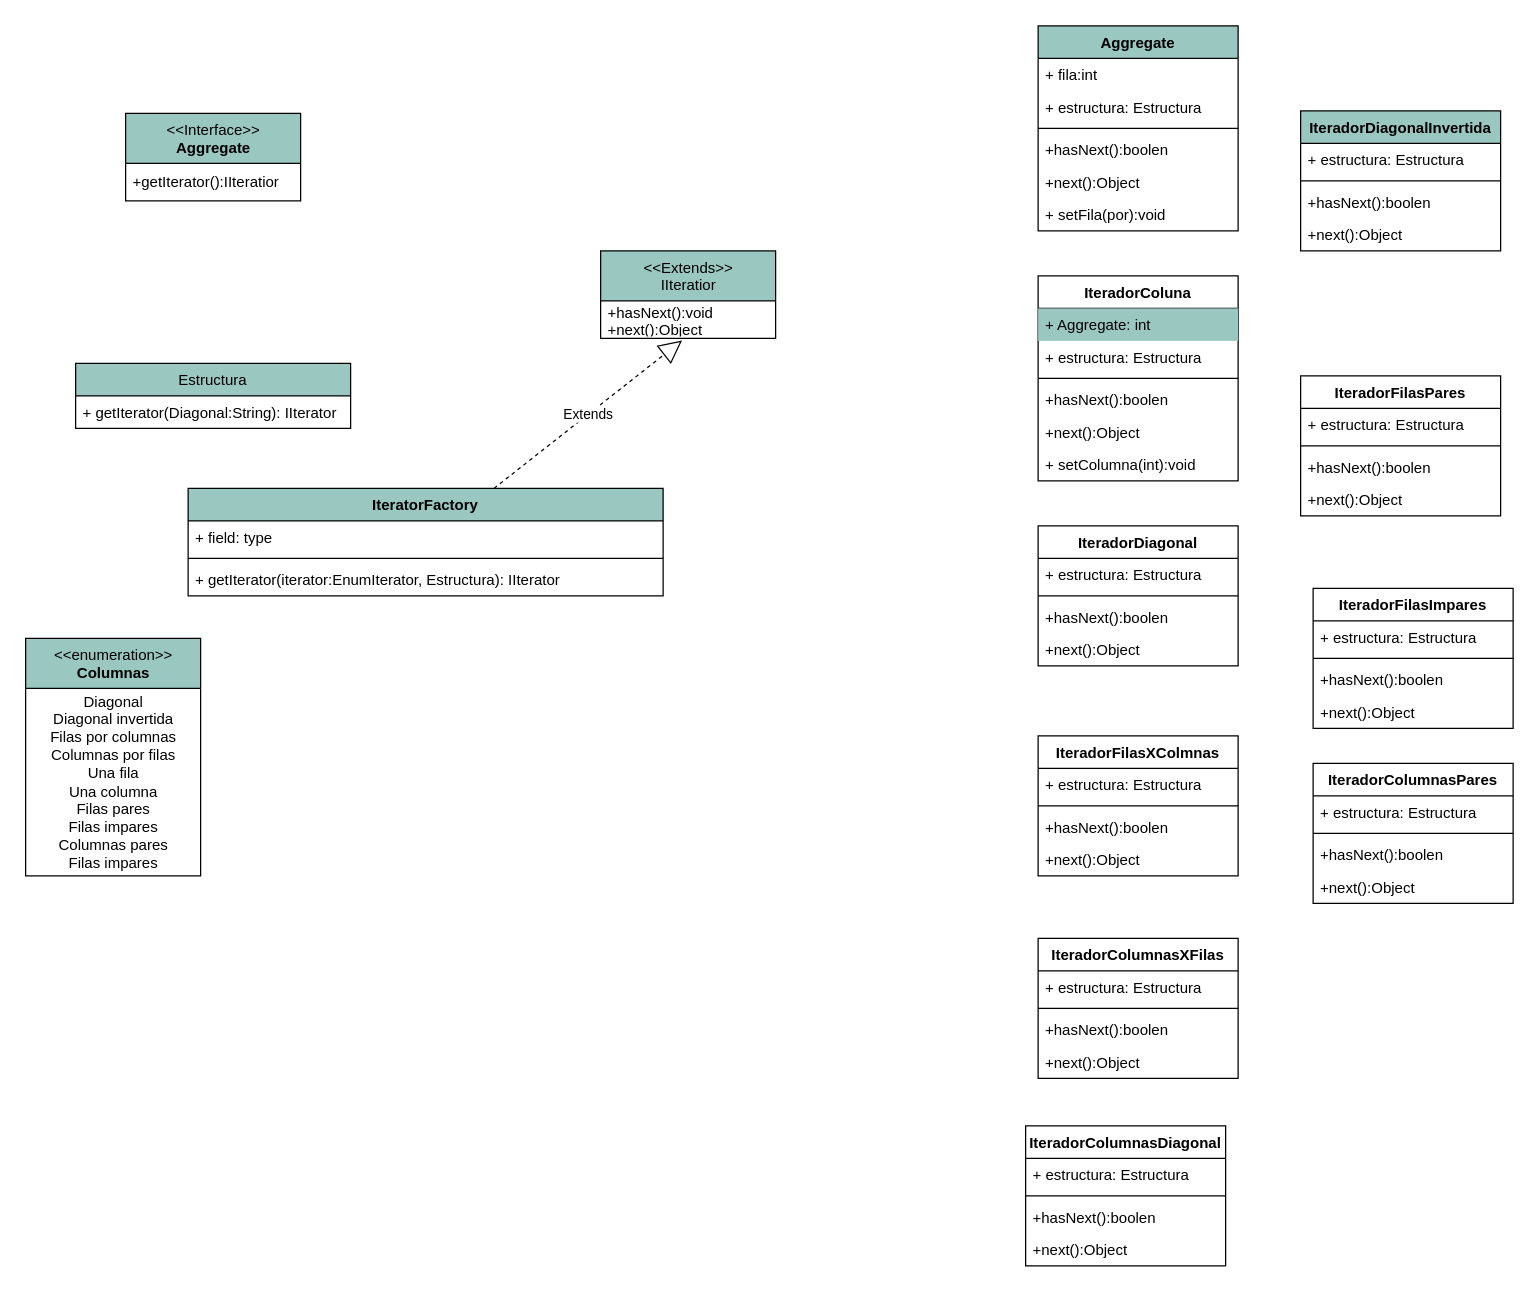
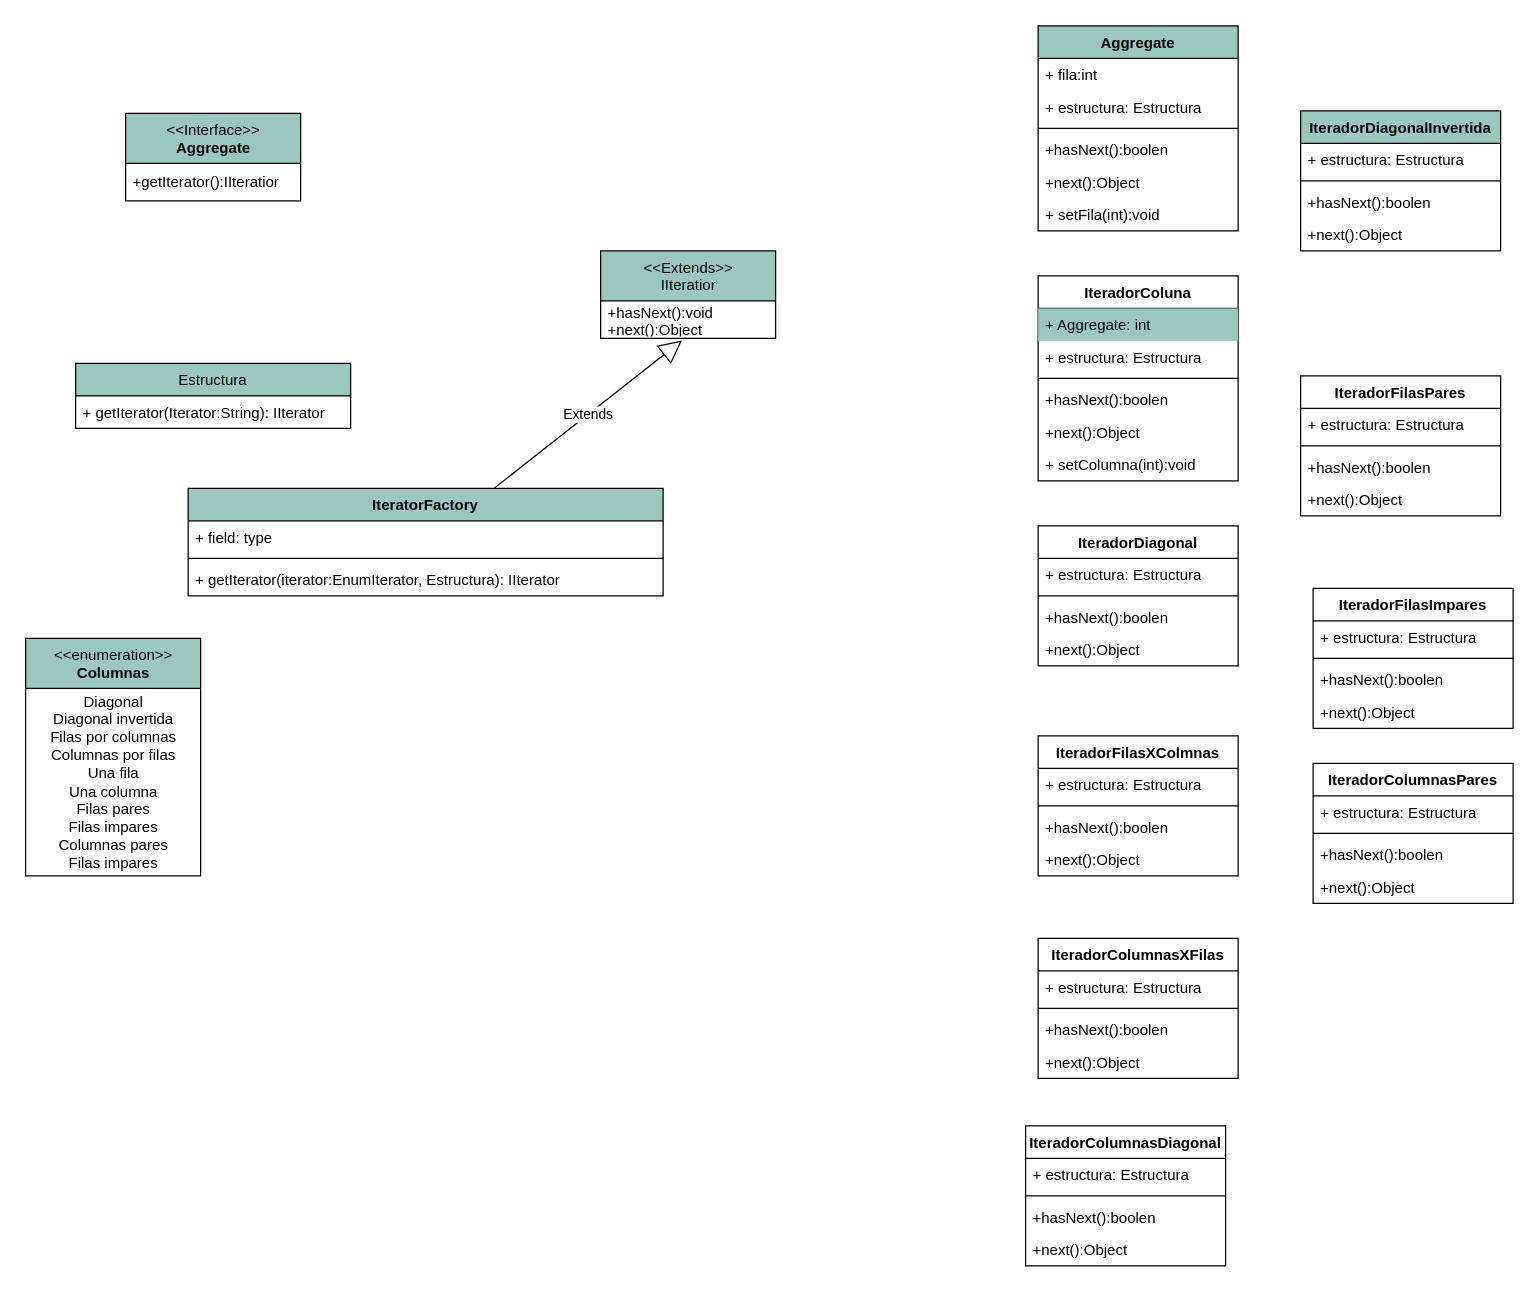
node "+ setFila(por):void": label "+ setFila(por):void" -> "+ setFila(int):void"
node "+ getIterator(Diagonal:String): IIterator": label "+ getIterator(Diagonal:String): IIterator" -> "+ getIterator(Iterator:String): IIterator"
edge "IteratorFactory" -> "+hasNext():void +next():Object": style dashed -> solid
